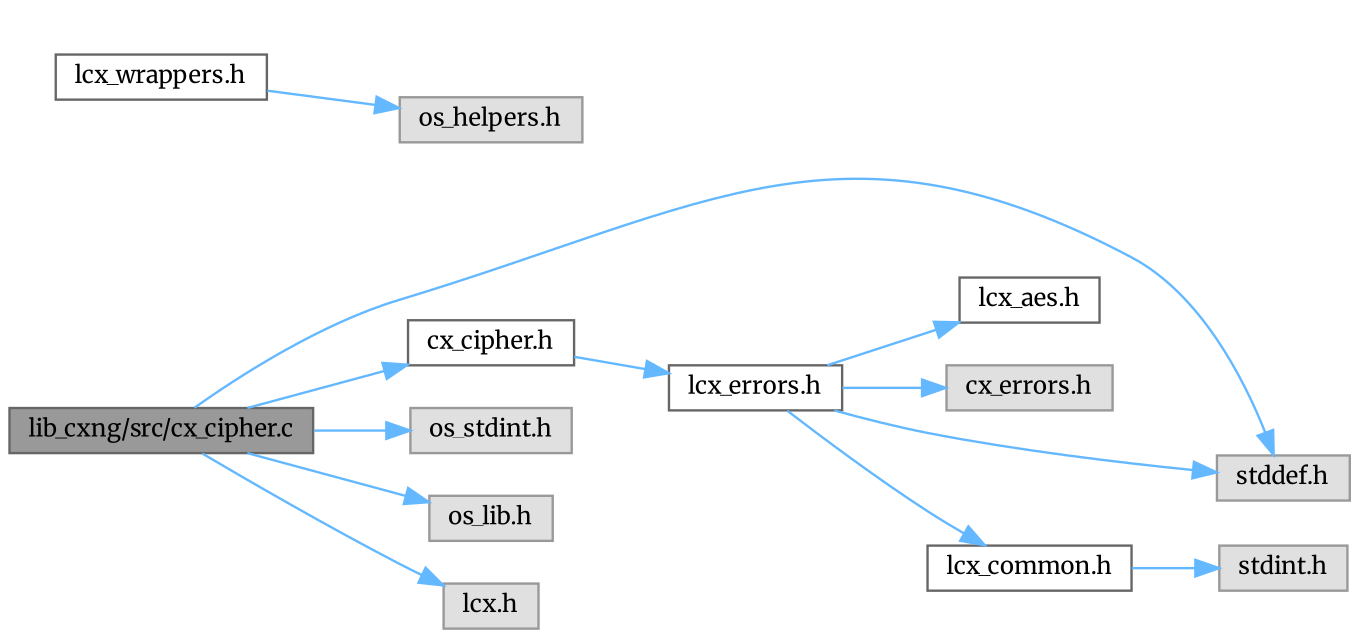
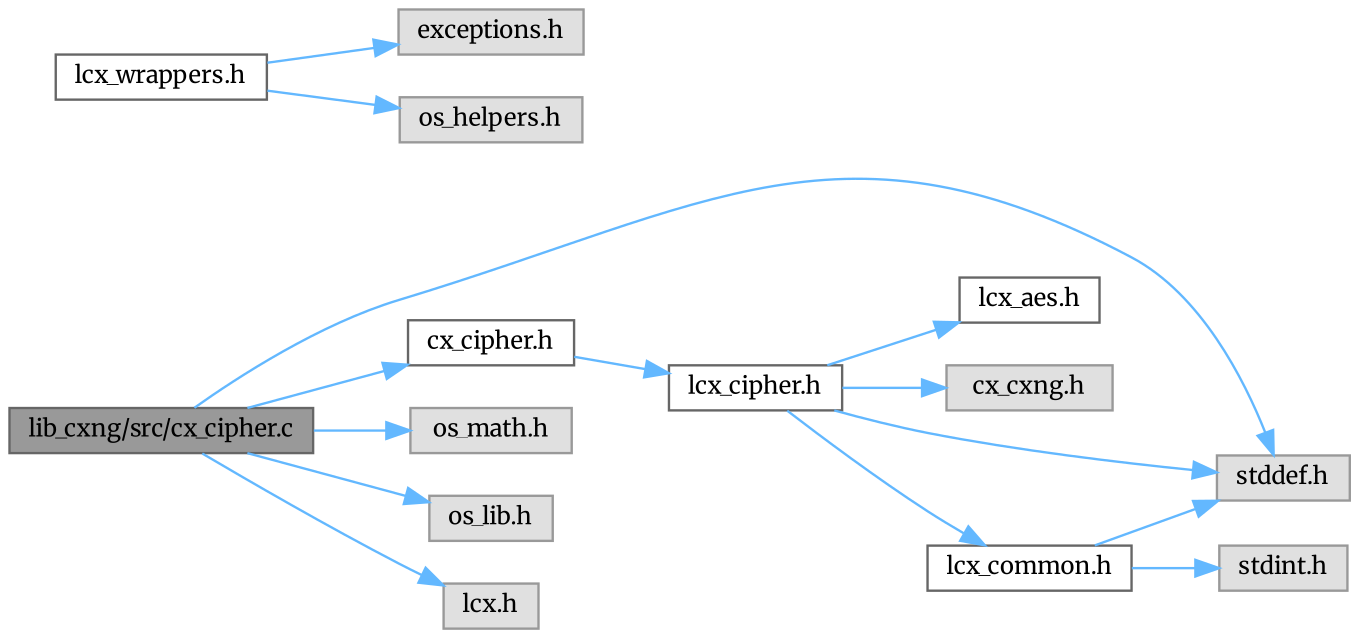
node "exceptions.h": added
node "lcx_errors.h": label "lcx_errors.h" -> "lcx_cipher.h"
node "cx_errors.h": label "cx_errors.h" -> "cx_cxng.h"
node "os_stdint.h": label "os_stdint.h" -> "os_math.h"
edge "lcx_common.h" -> "stddef.h": added
